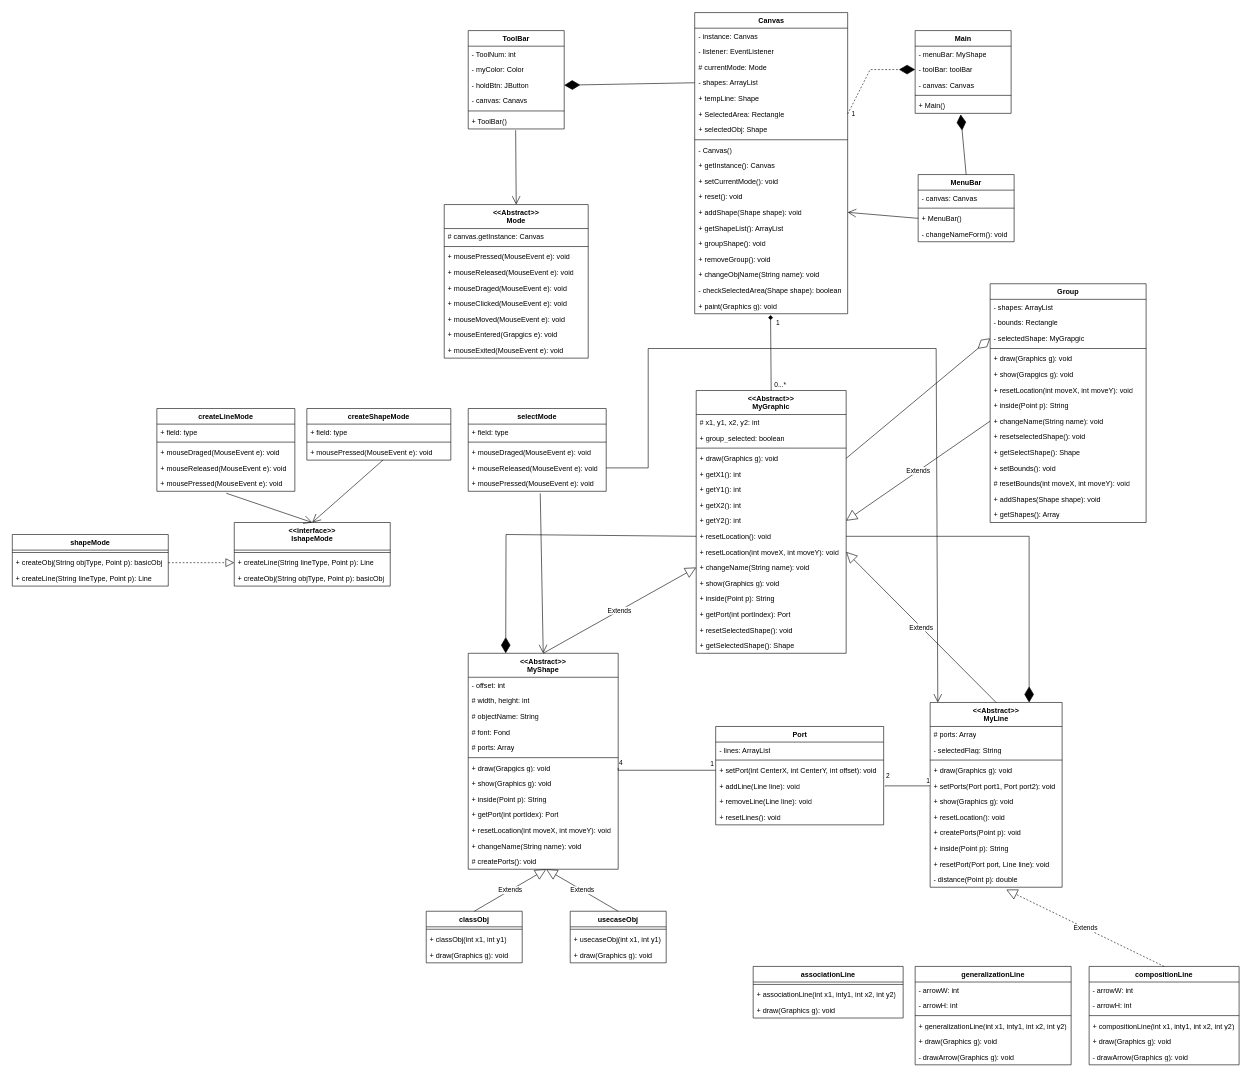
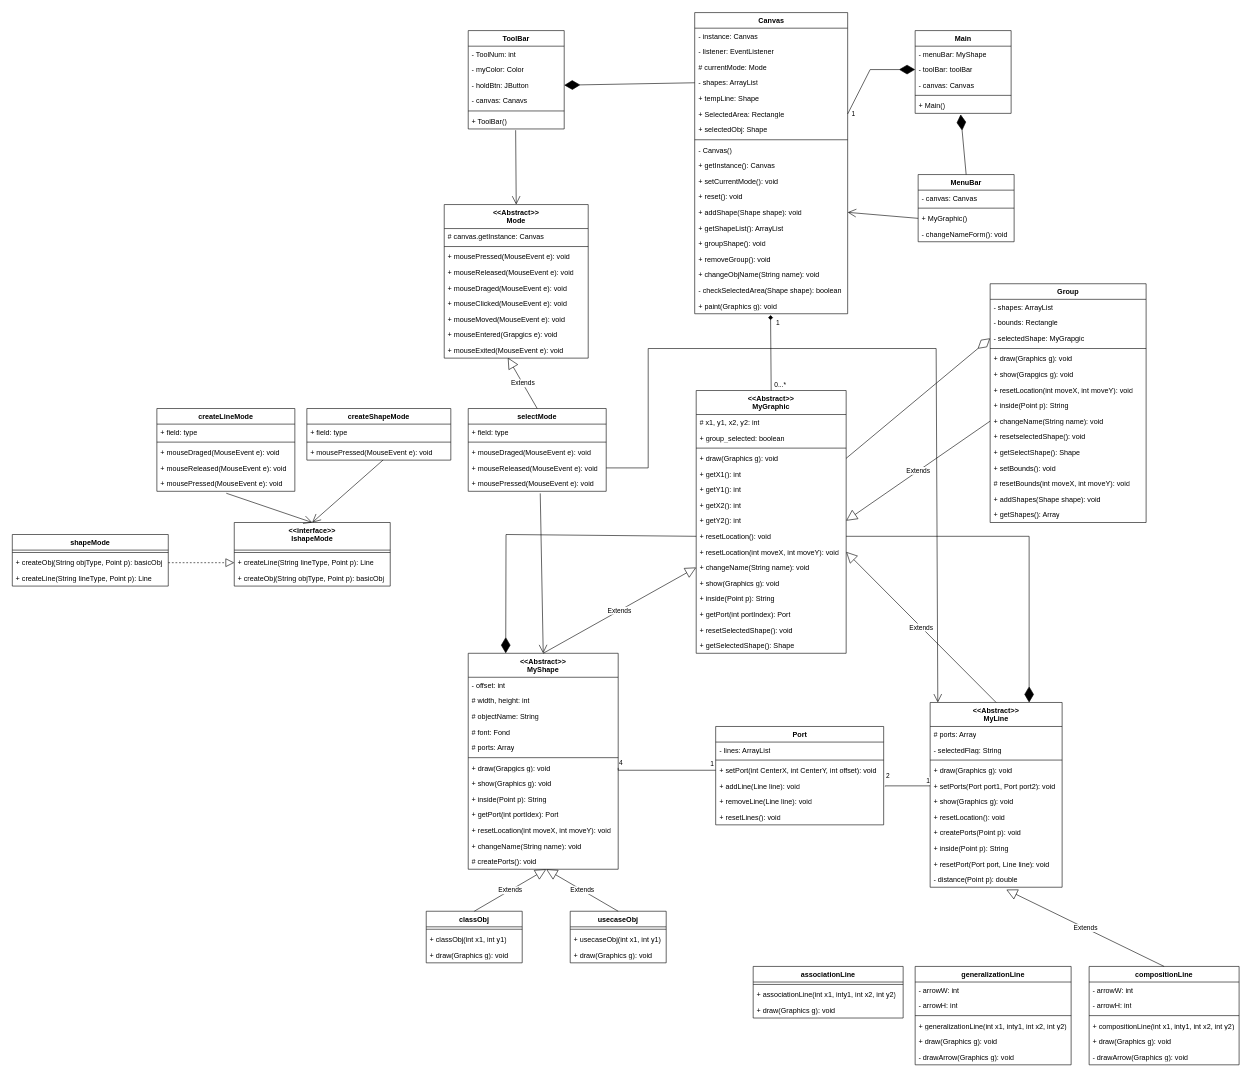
edge "+ SelectedArea: Rectangle" -> "- toolBar: toolBar": style dashed -> solid
node "+ MenuBar()": label "+ MenuBar()" -> "+ MyGraphic()"
edge "selectMode" -> "+ mouseExited(MouseEvent e): void": added, label "Extends"
edge "compositionLine" -> "- distance(Point p): double": style dashed -> solid
